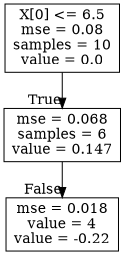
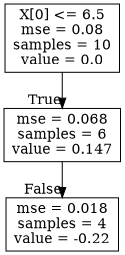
node "mse = 0.018 value = 4 value = -0.22": label "mse = 0.018 value = 4 value = -0.22" -> "mse = 0.018 samples = 4 value = -0.22"
